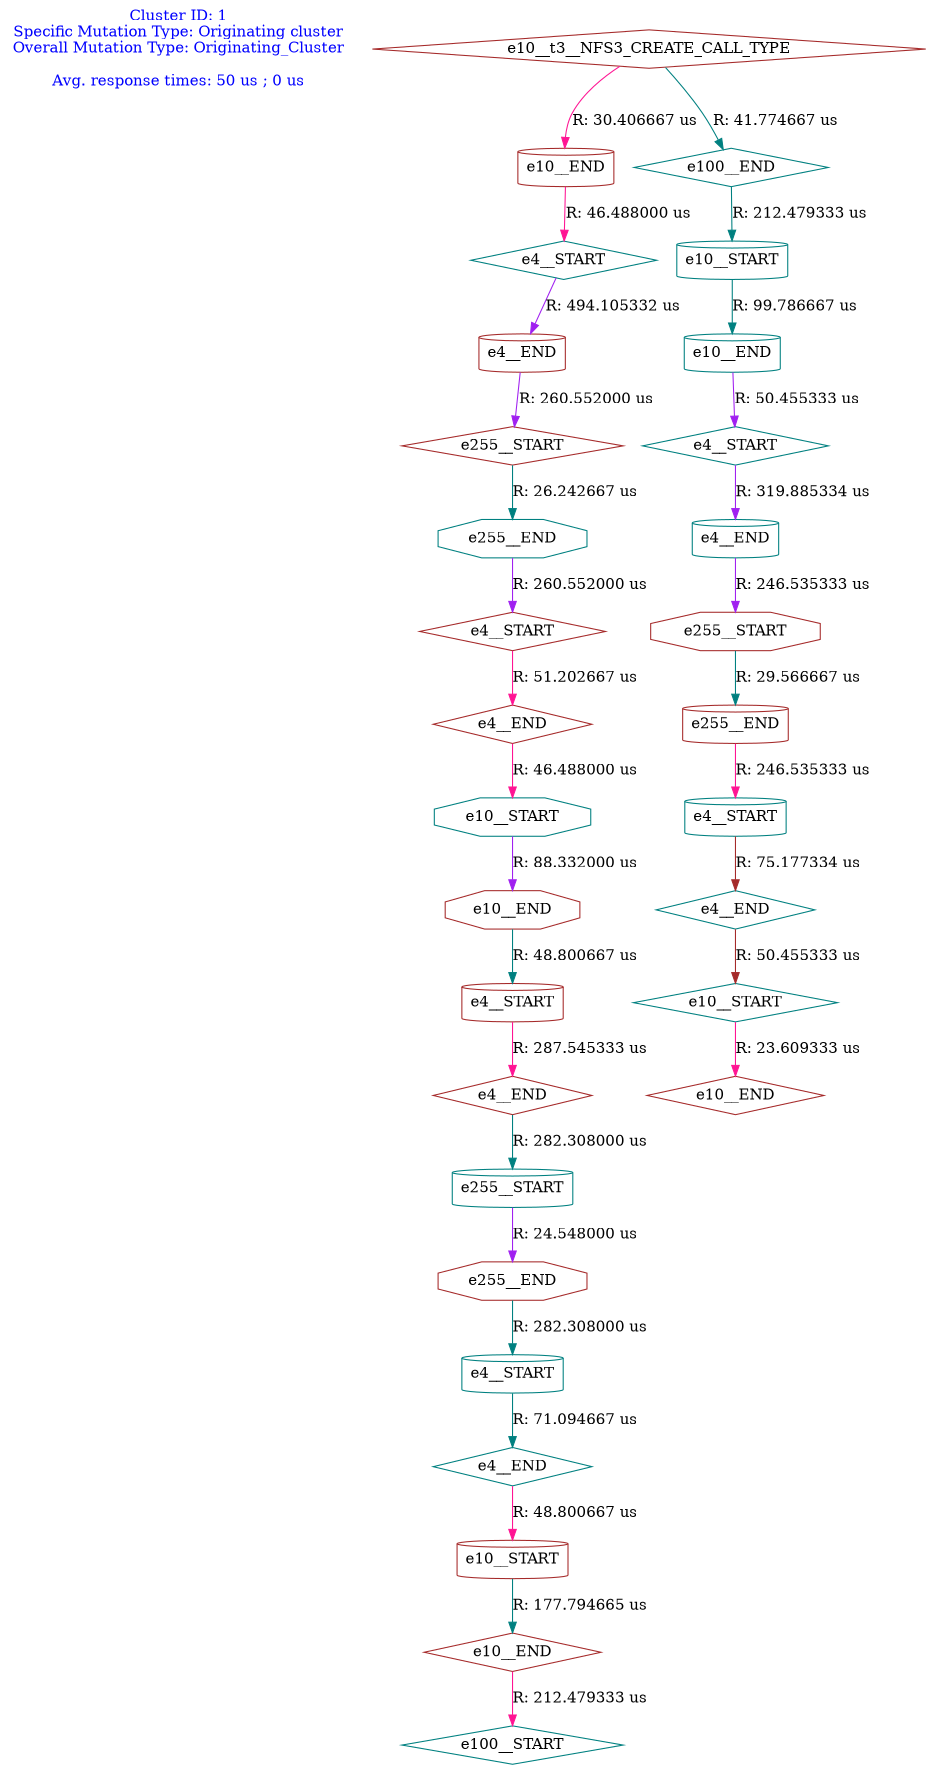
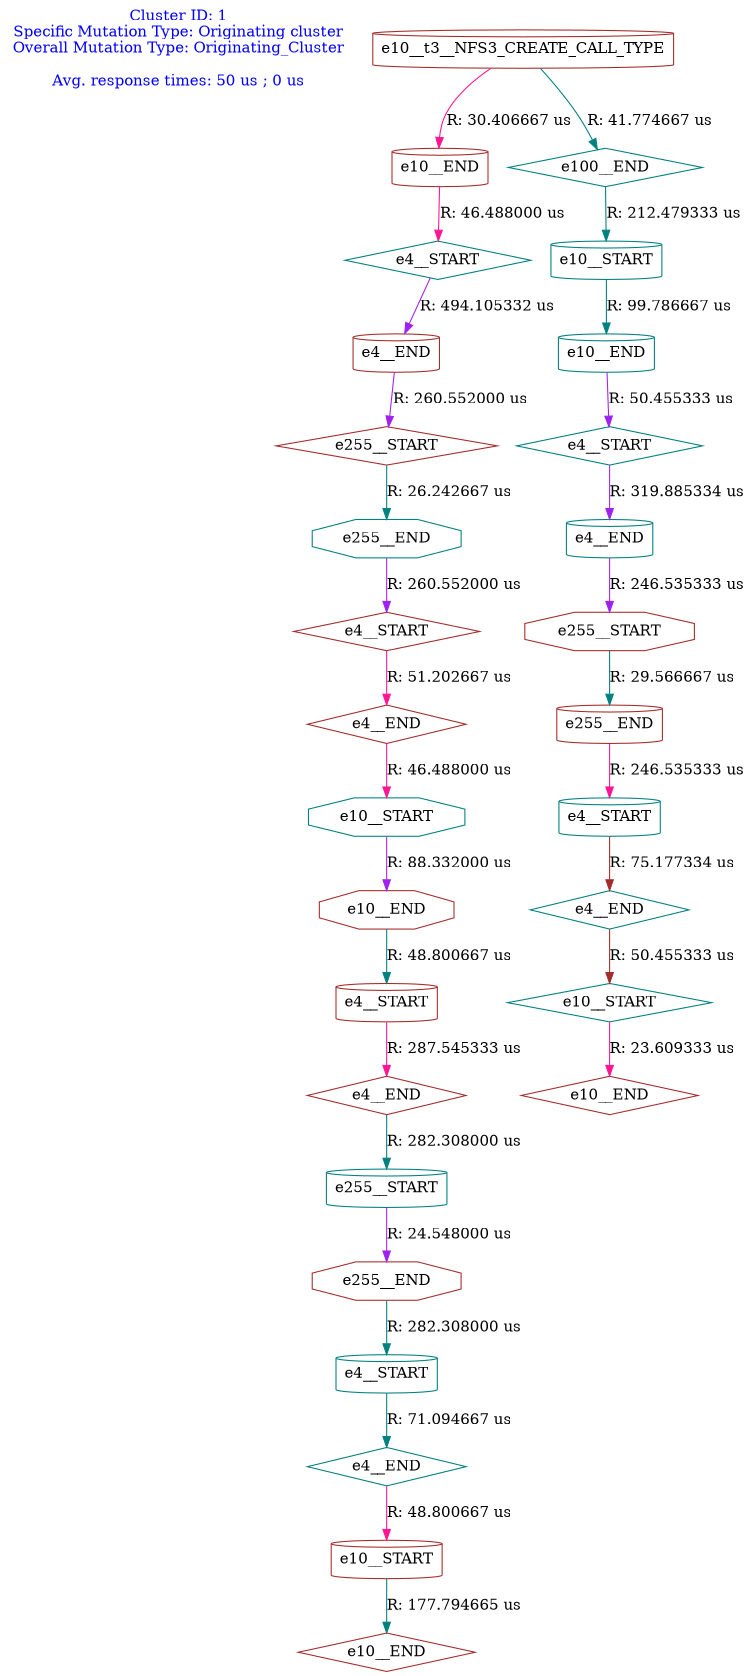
node "e10__t3__NFS3_CREATE_CALL_TYPE": shape diamond -> cylinder
node "e100__START": removed
